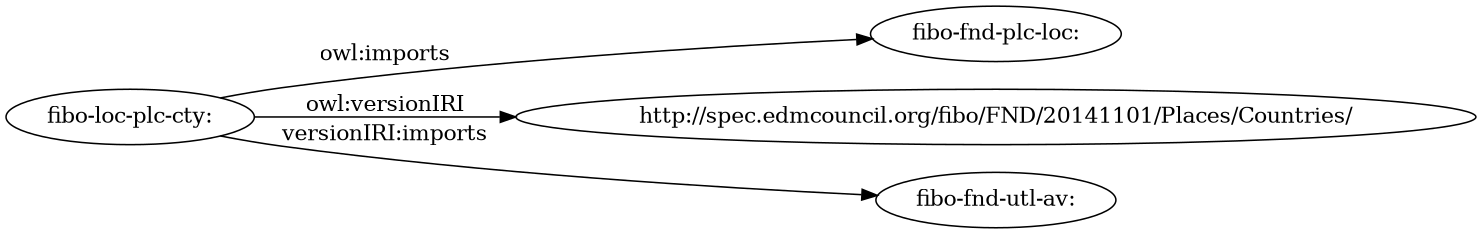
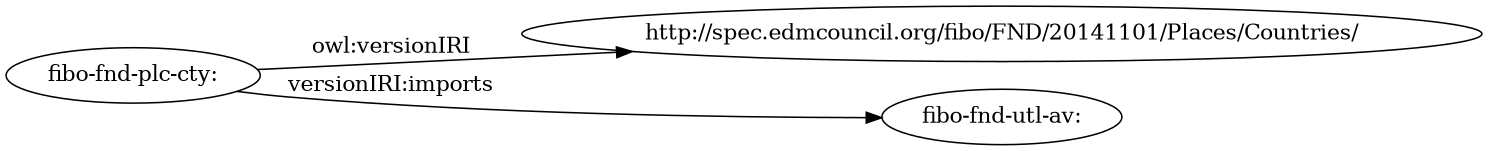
node "fibo-fnd-plc-loc:": removed
node "fibo-loc-plc-cty:": label "fibo-loc-plc-cty:" -> "fibo-fnd-plc-cty:"
